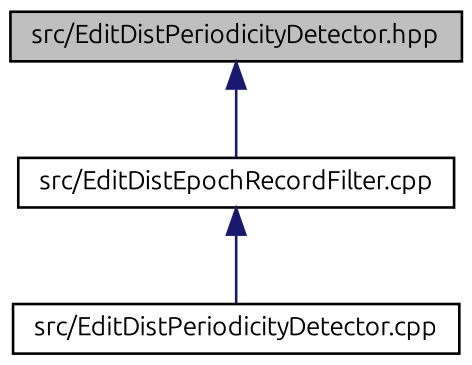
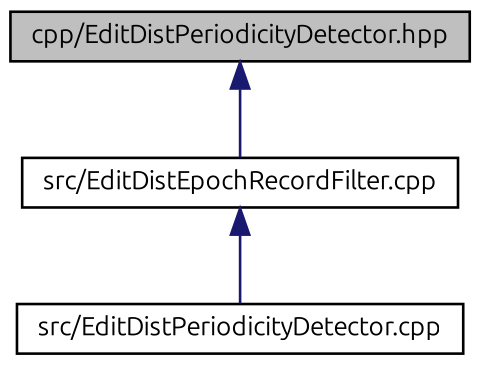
node "src/EditDistPeriodicityDetector.hpp": label "src/EditDistPeriodicityDetector.hpp" -> "cpp/EditDistPeriodicityDetector.hpp"
